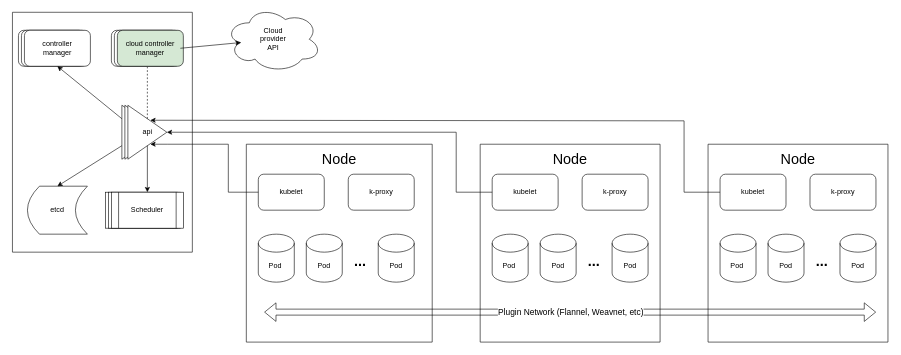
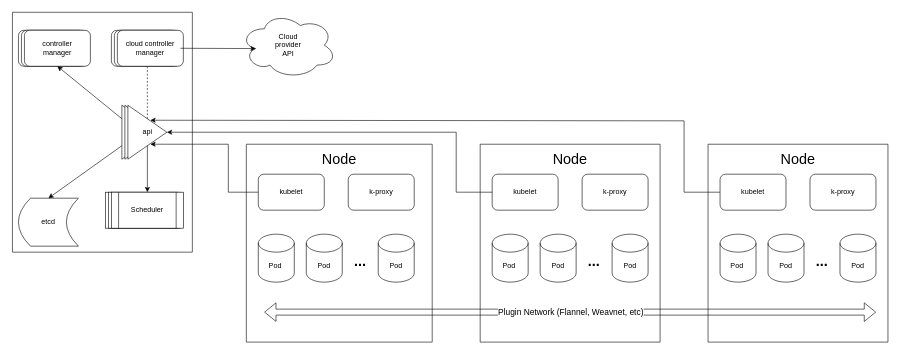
node "Cloud provider API": moved (273, 39) -> (288, 45)
node "cloud controller manager": fillcolor #d5e8d4 -> #ffffff
node "etcd": moved (57, 210) -> (48, 222)
